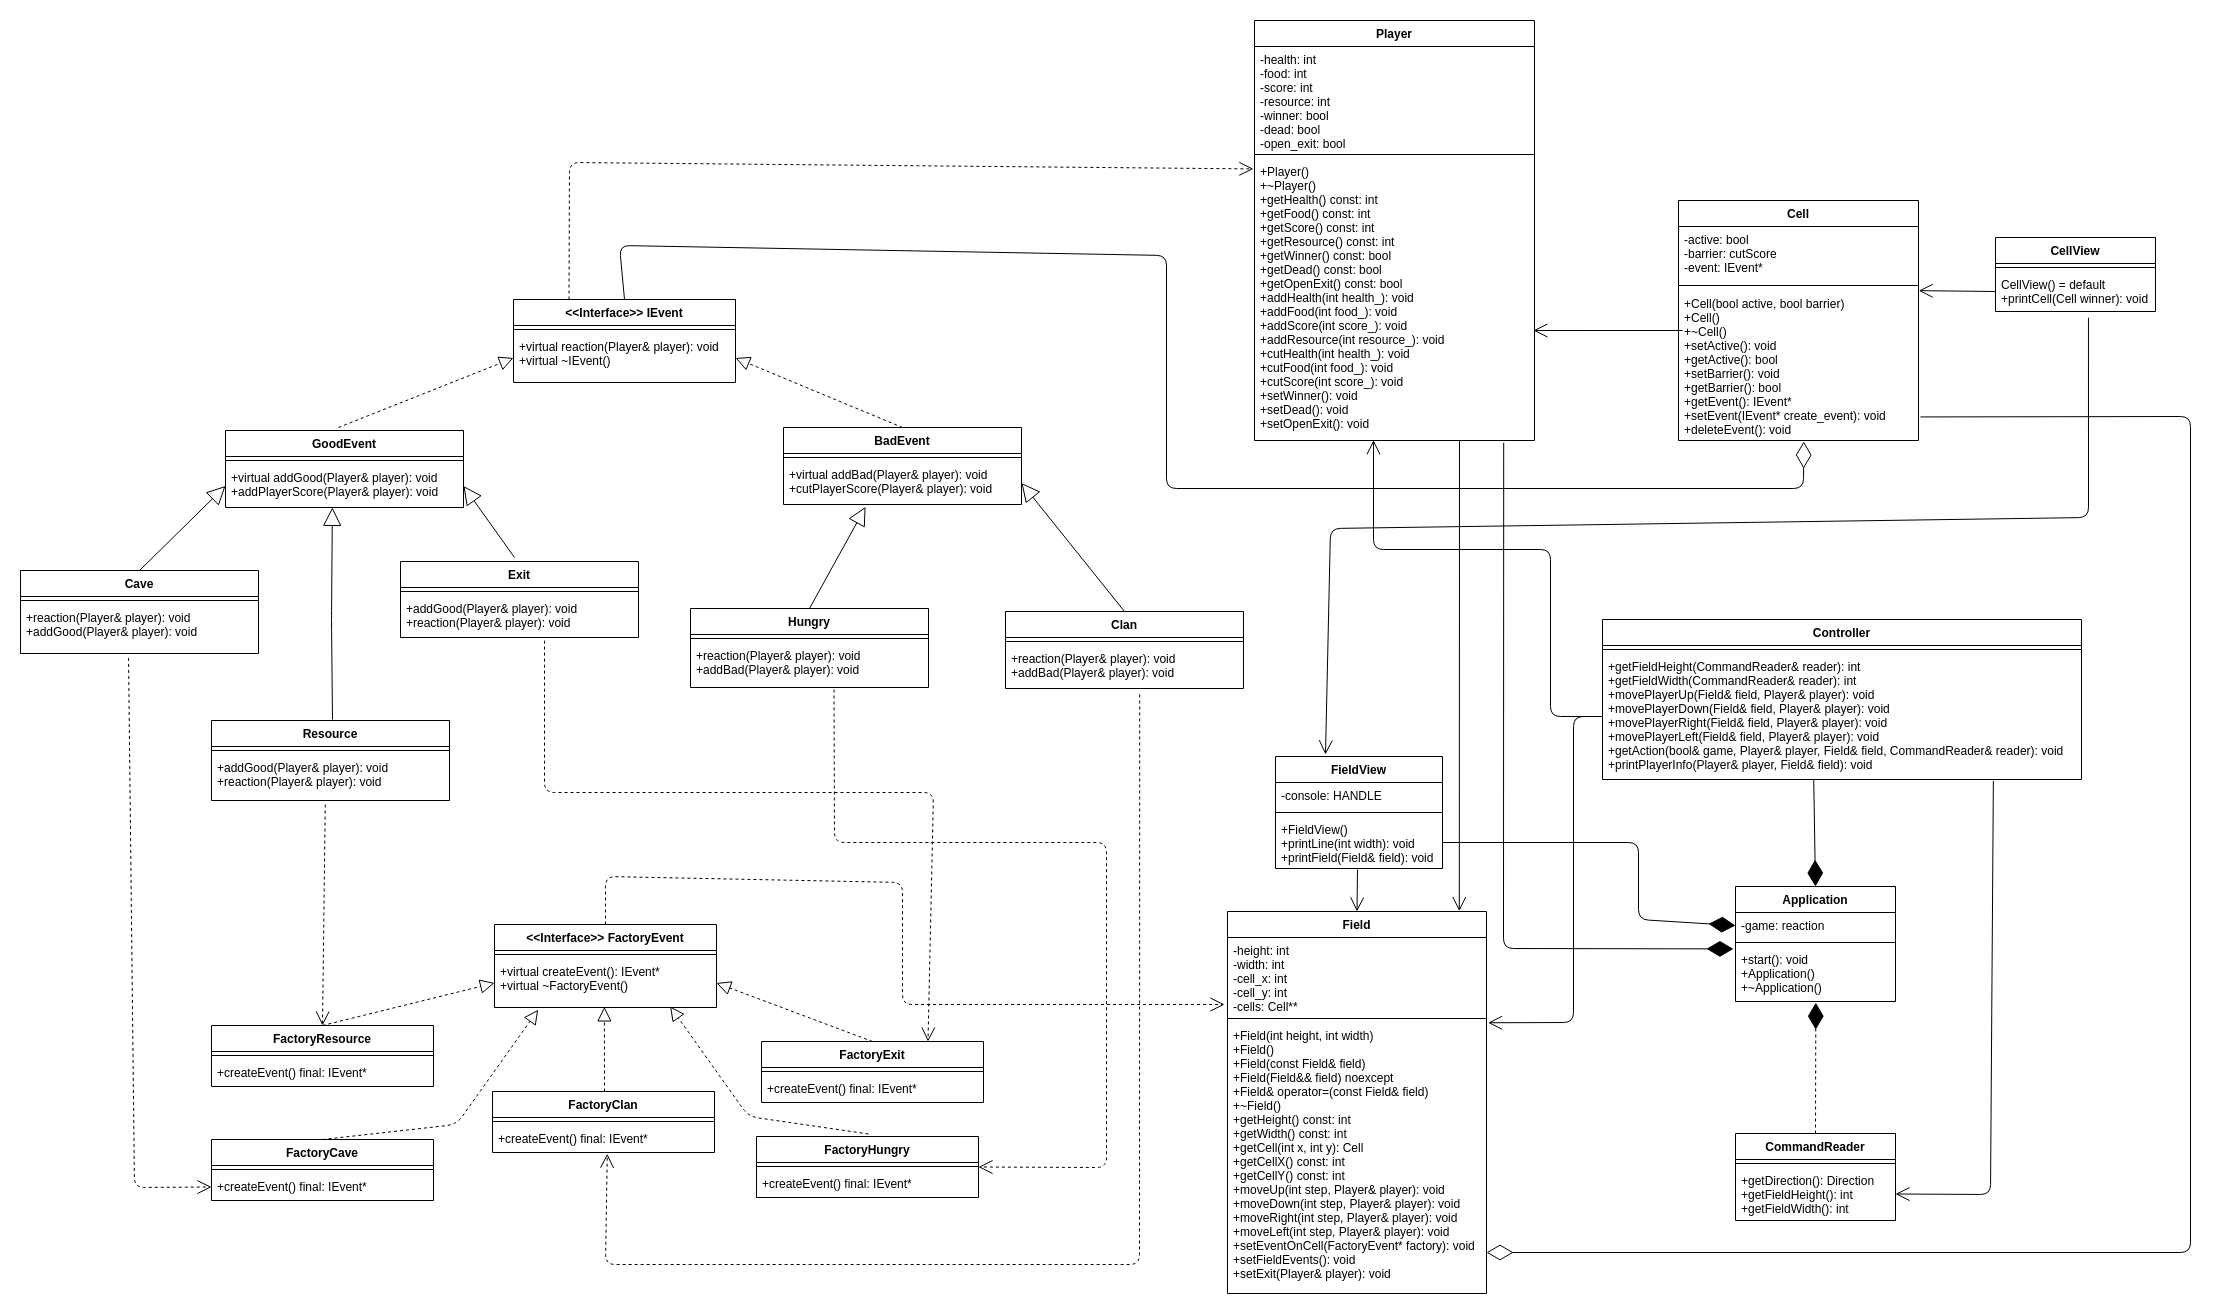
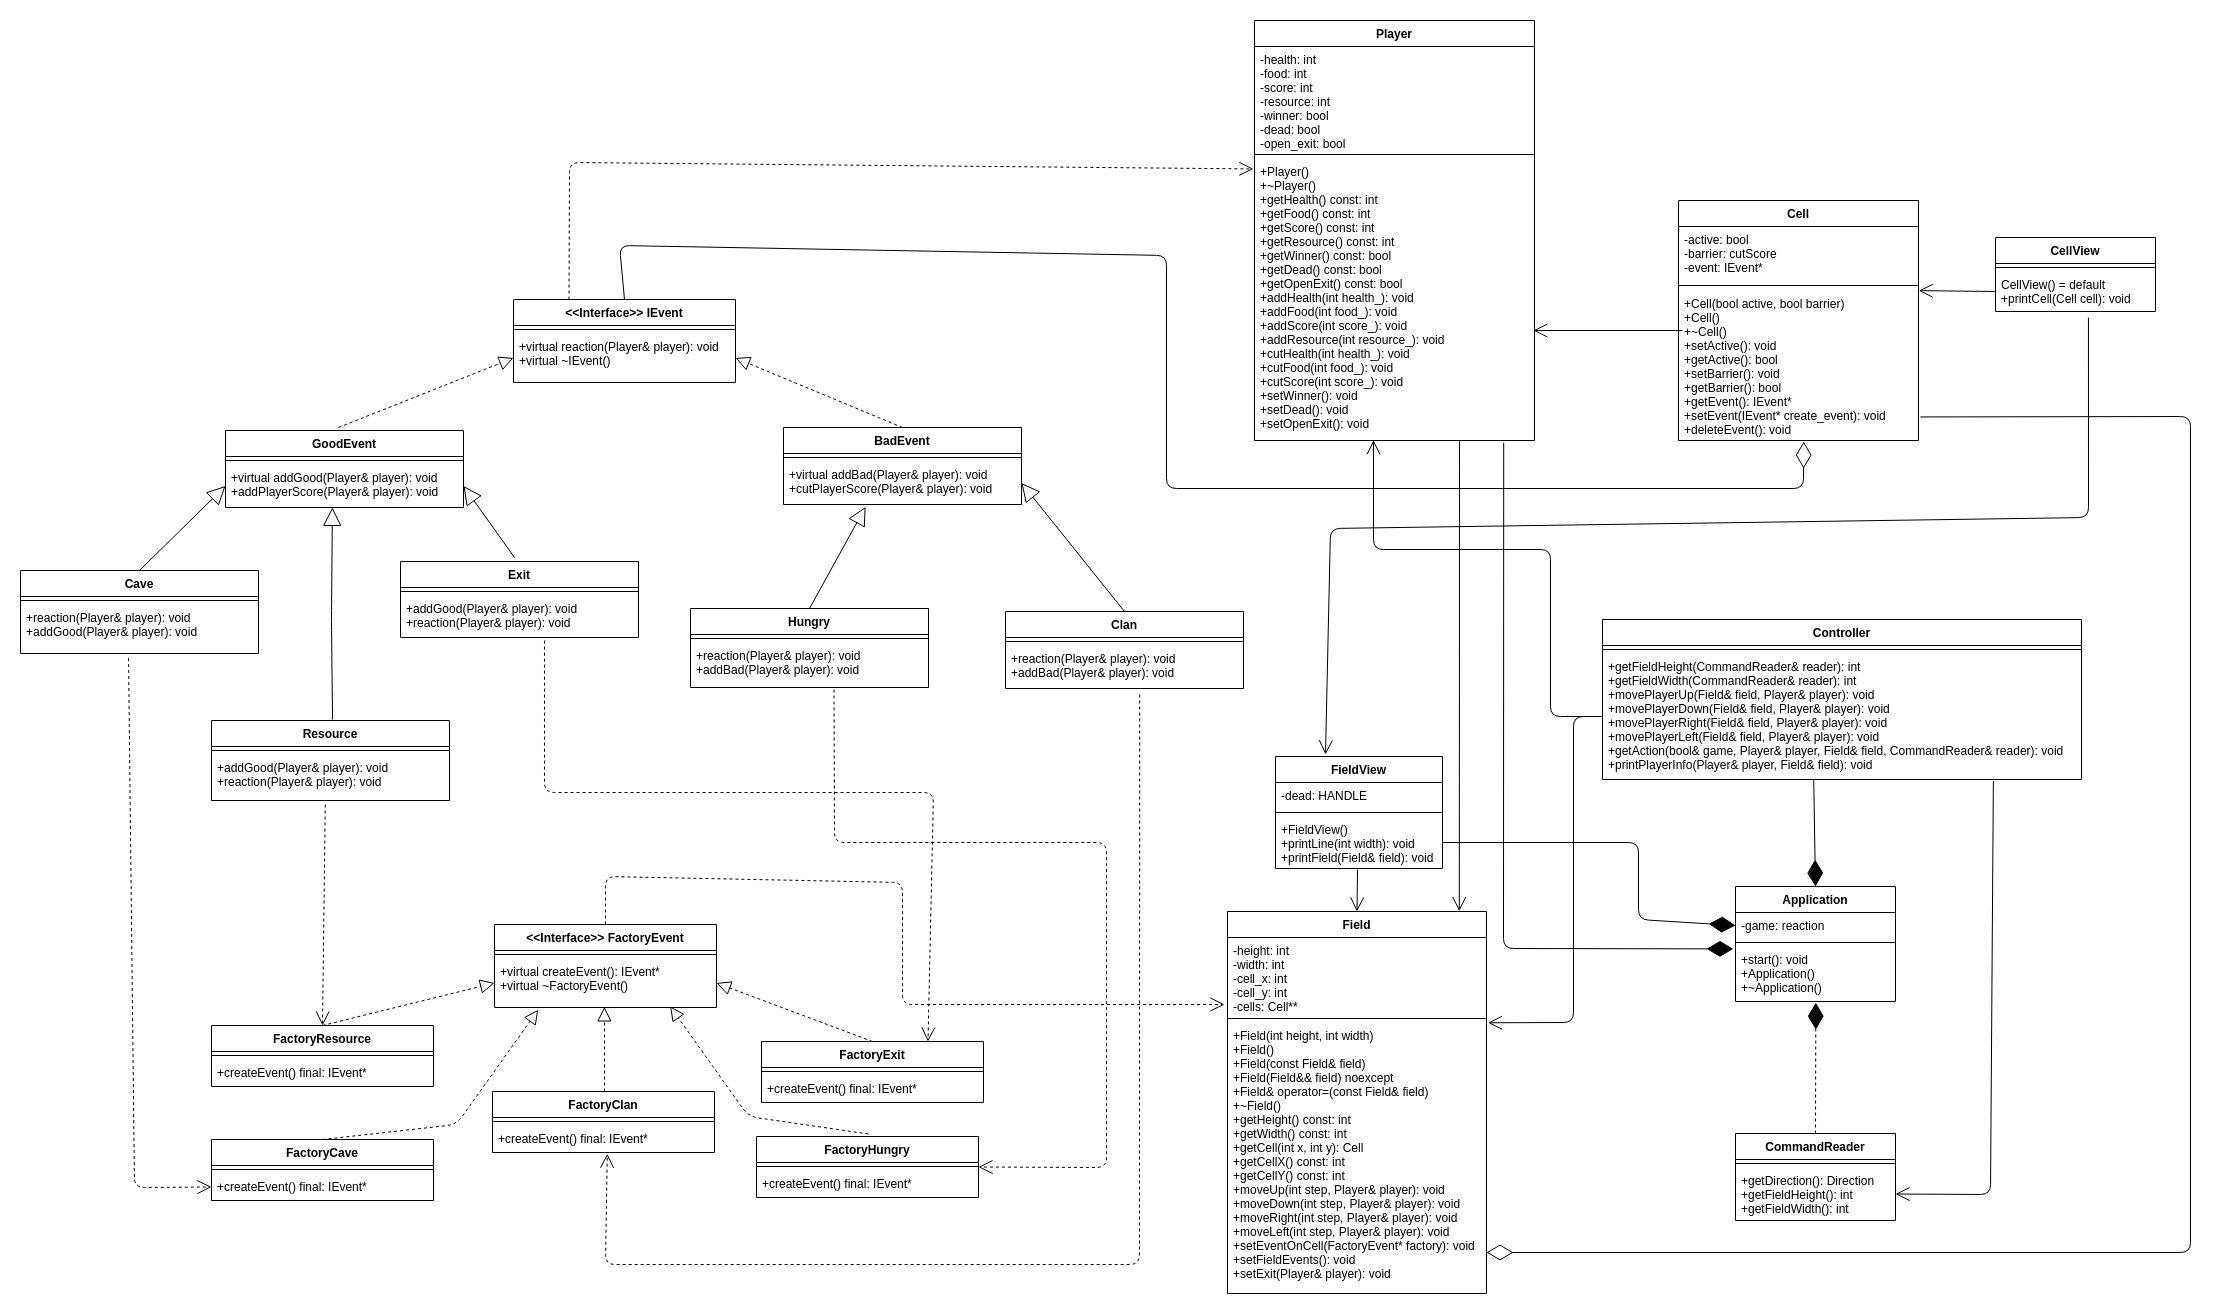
node "CellView() = default +printCell(Cell winner): void": label "CellView() = default +printCell(Cell winner): void" -> "CellView() = default +printCell(Cell cell): void"
node "-console: HANDLE": label "-console: HANDLE" -> "-dead: HANDLE"
